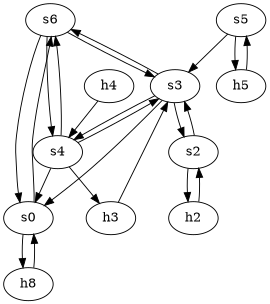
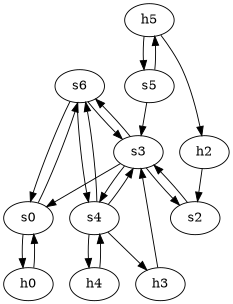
edge "s2" -> "h2": now "h5" -> "h2"
edge "s4" -> "s0": now "s4" -> "h4"
node "h8": label "h8" -> "h0"
